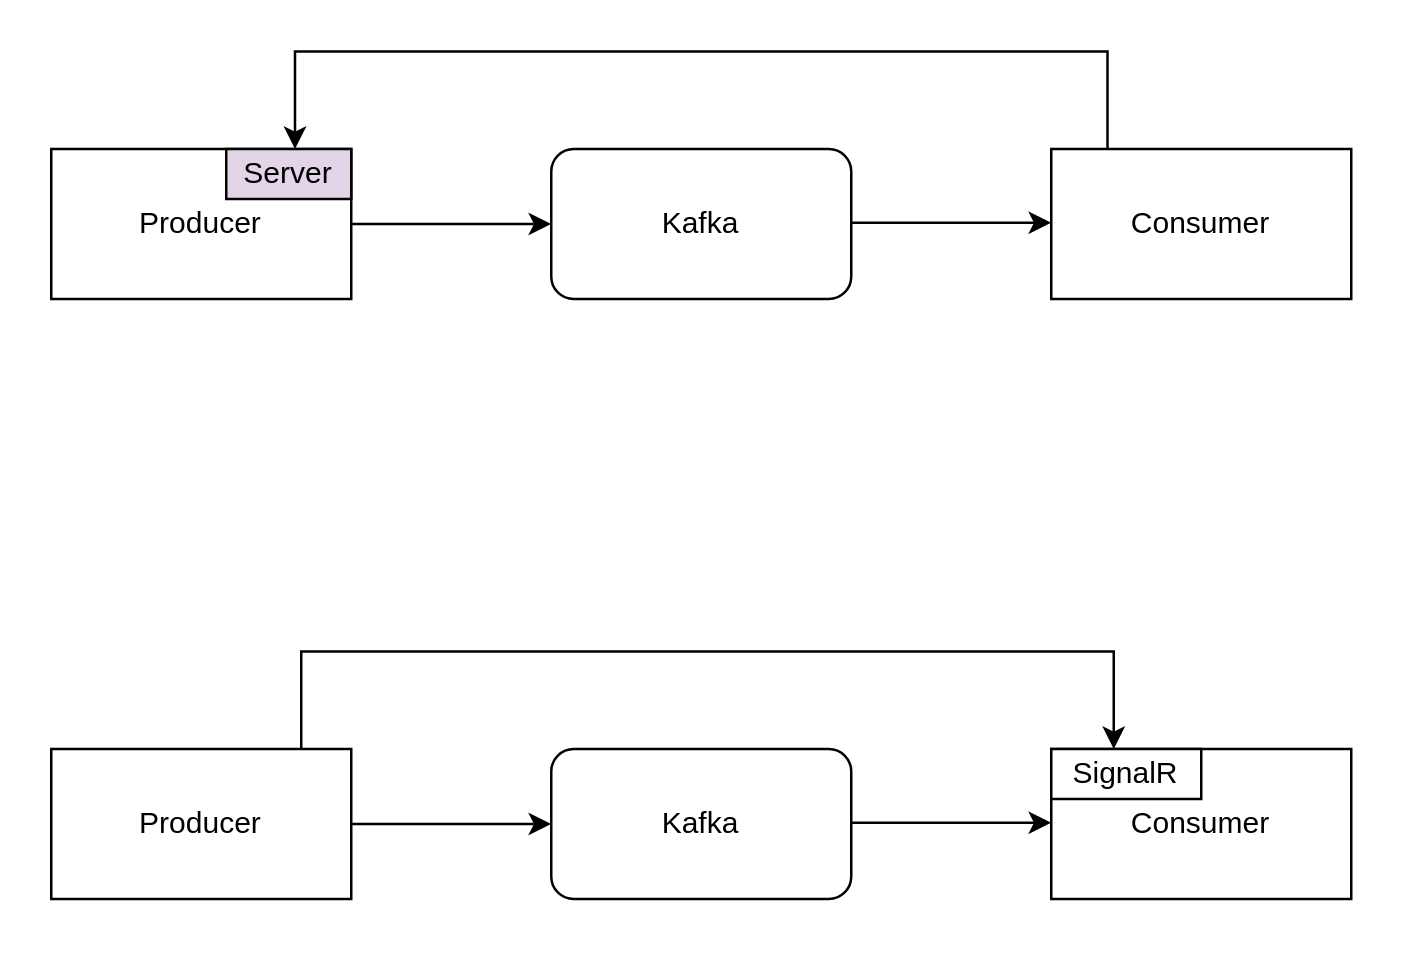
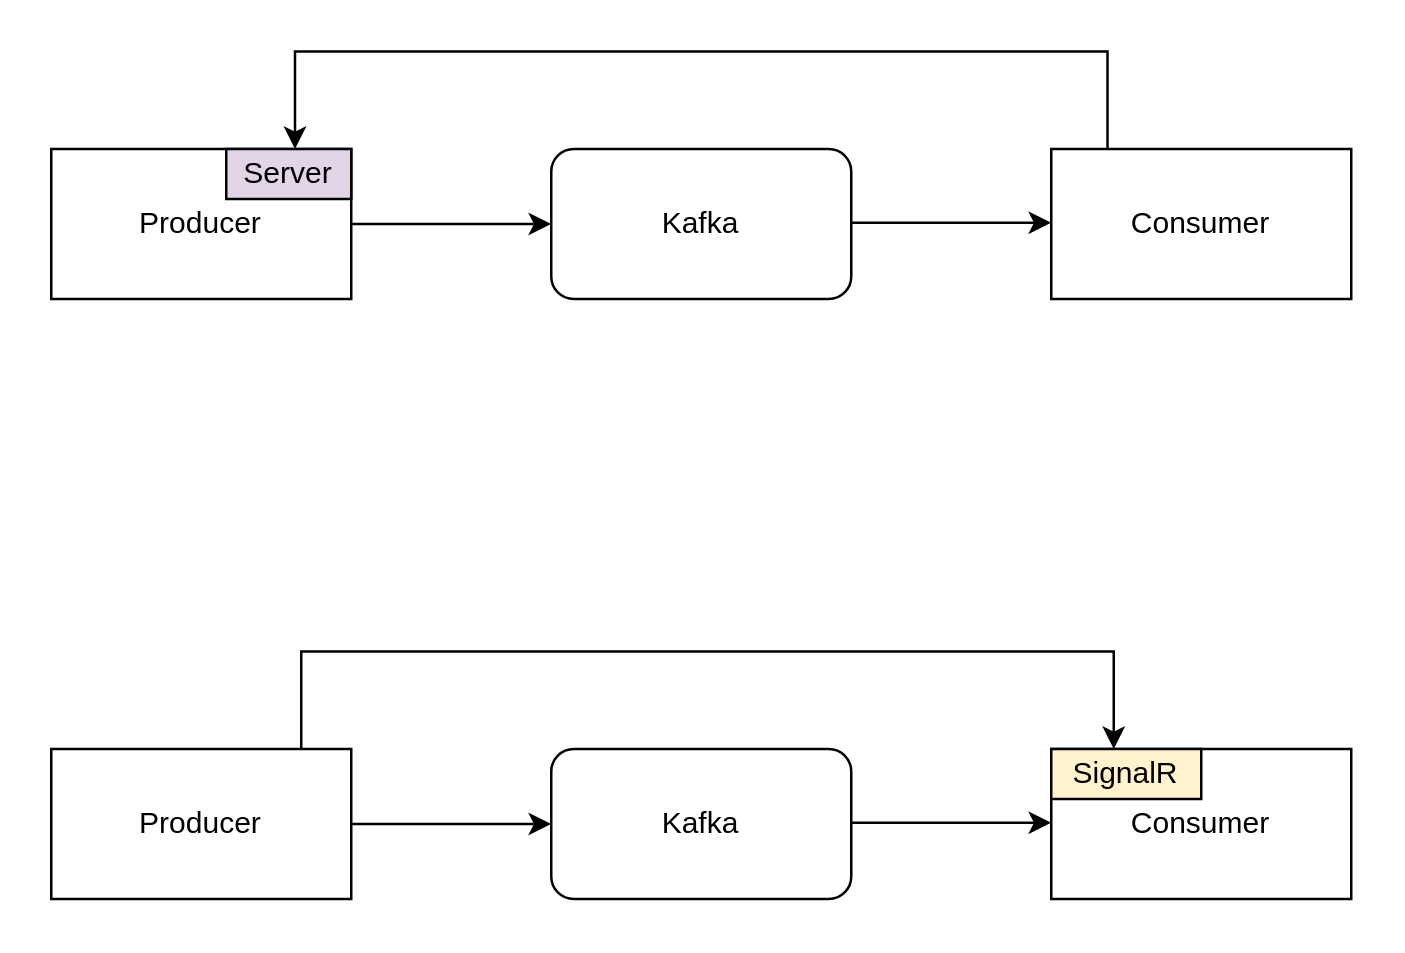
node "SignalR": fillcolor #ffffff -> #fff2cc
